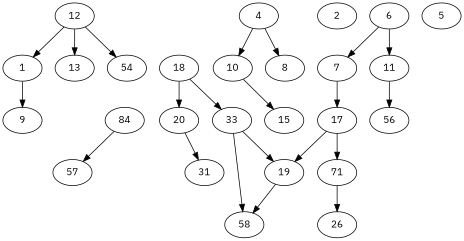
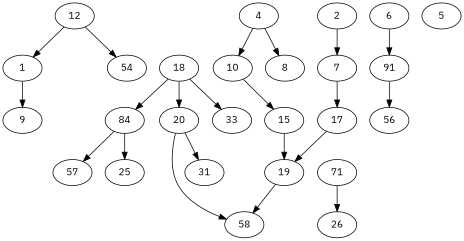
edge "6" -> "7": now "2" -> "7"
node "13": removed
node "11": label "11" -> "91"
edge "18" -> "84": added
edge "17" -> "71": removed
edge "33" -> "19": now "15" -> "19"
edge "33" -> "58": now "20" -> "58"
node "25": added
